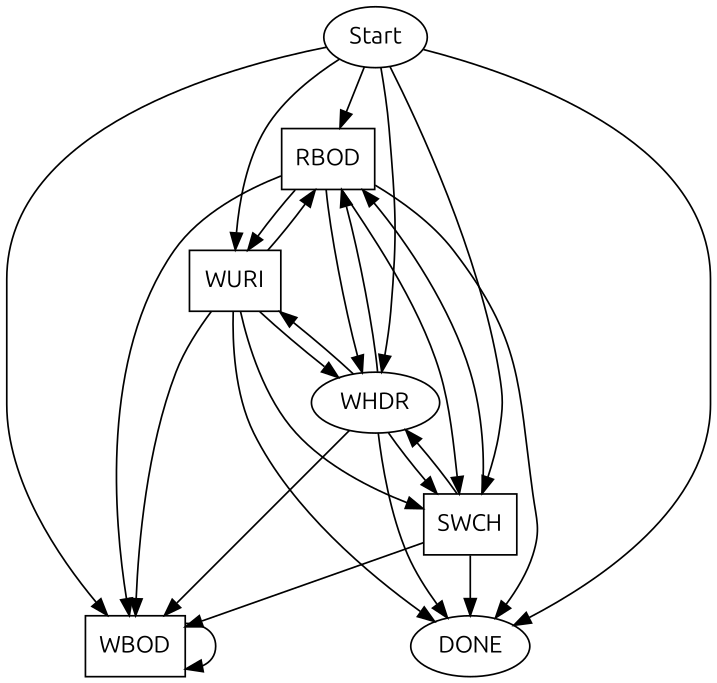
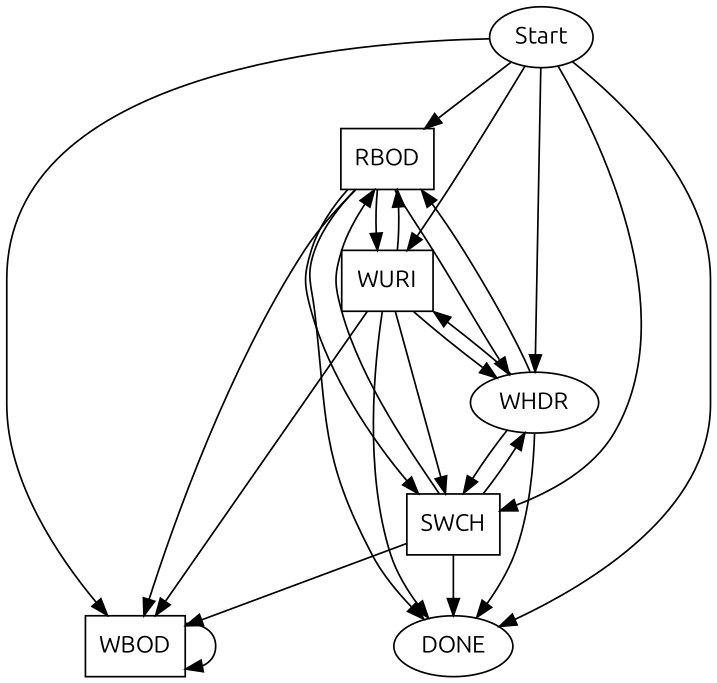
edge "WHDR" -> "WBOD": removed
